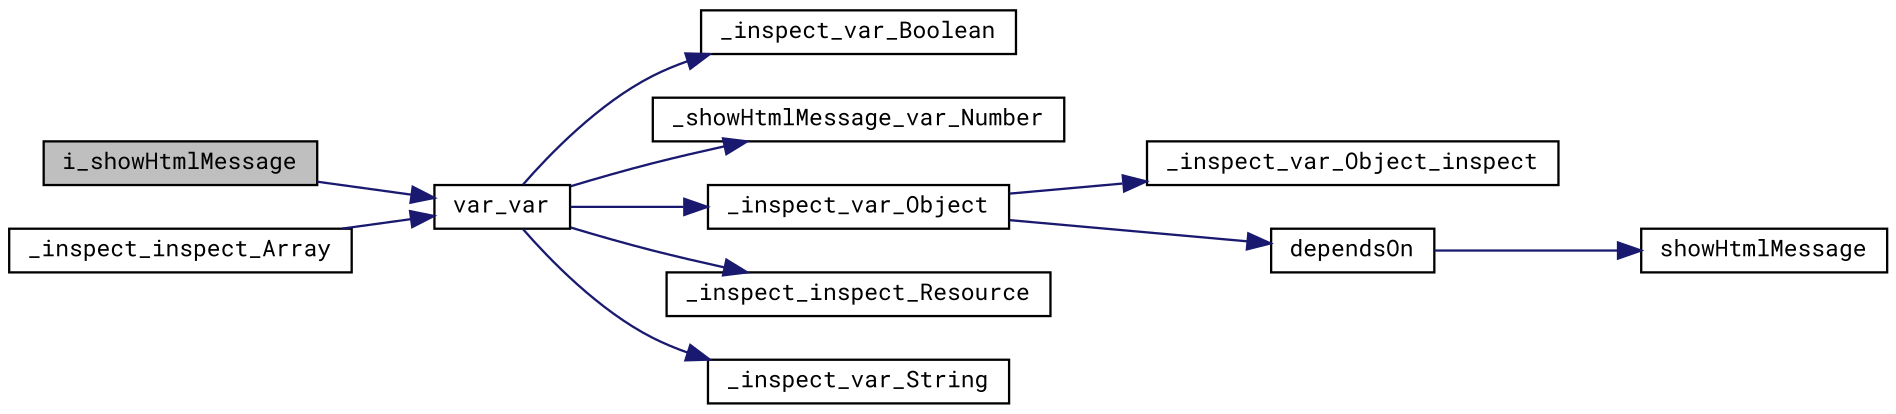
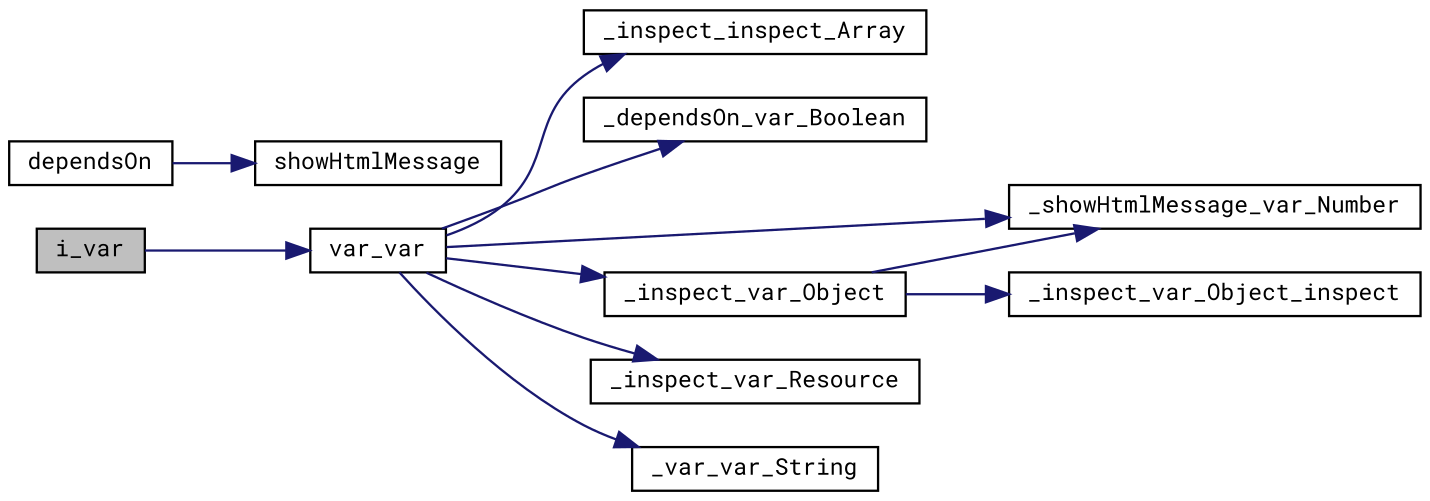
node "_inspect_var_Boolean": label "_inspect_var_Boolean" -> "_dependsOn_var_Boolean"
node "i_showHtmlMessage": label "i_showHtmlMessage" -> "i_var"
edge "_inspect_inspect_Array" -> "var_var": reversed
edge "_inspect_var_Object" -> "dependsOn": now "_inspect_var_Object" -> "_showHtmlMessage_var_Number"
node "_inspect_inspect_Resource": label "_inspect_inspect_Resource" -> "_inspect_var_Resource"
node "_inspect_var_String": label "_inspect_var_String" -> "_var_var_String"
